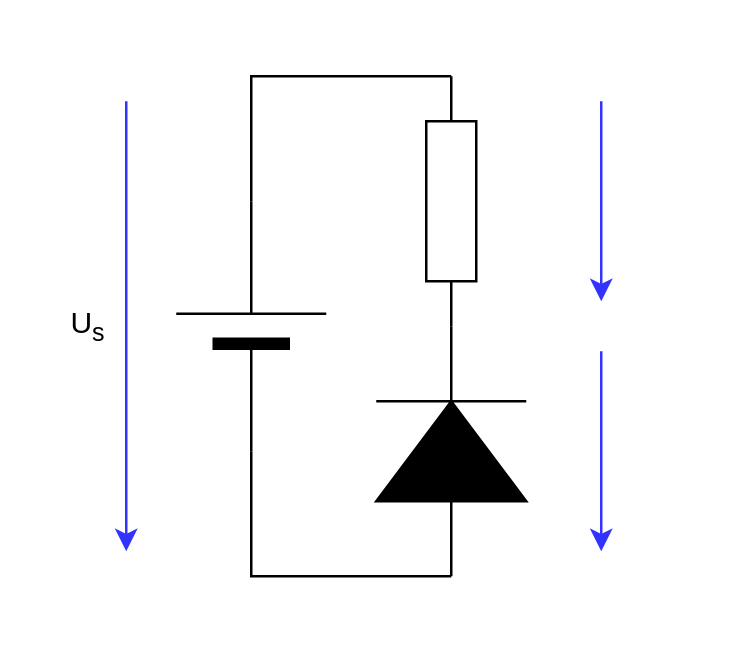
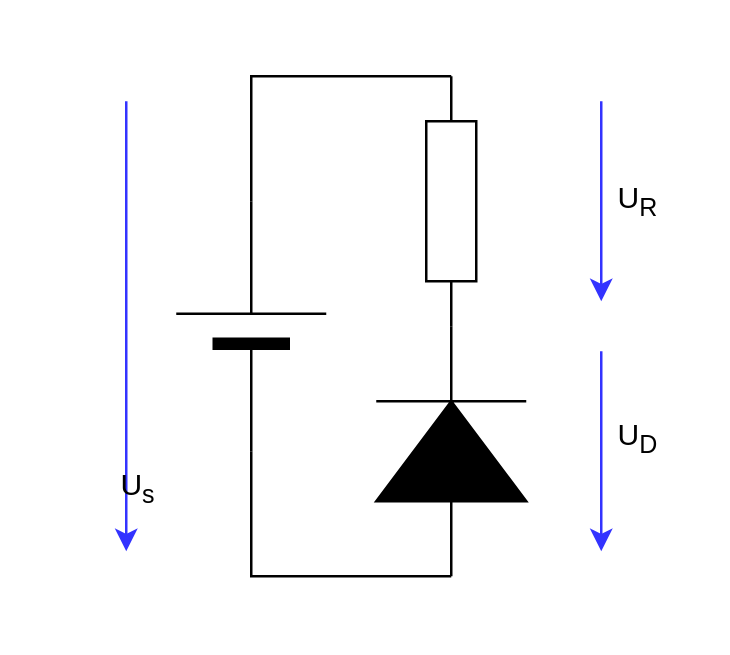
node "UR": added
node "Us": moved (89, 326) -> (139, 489)
node "UD": added
